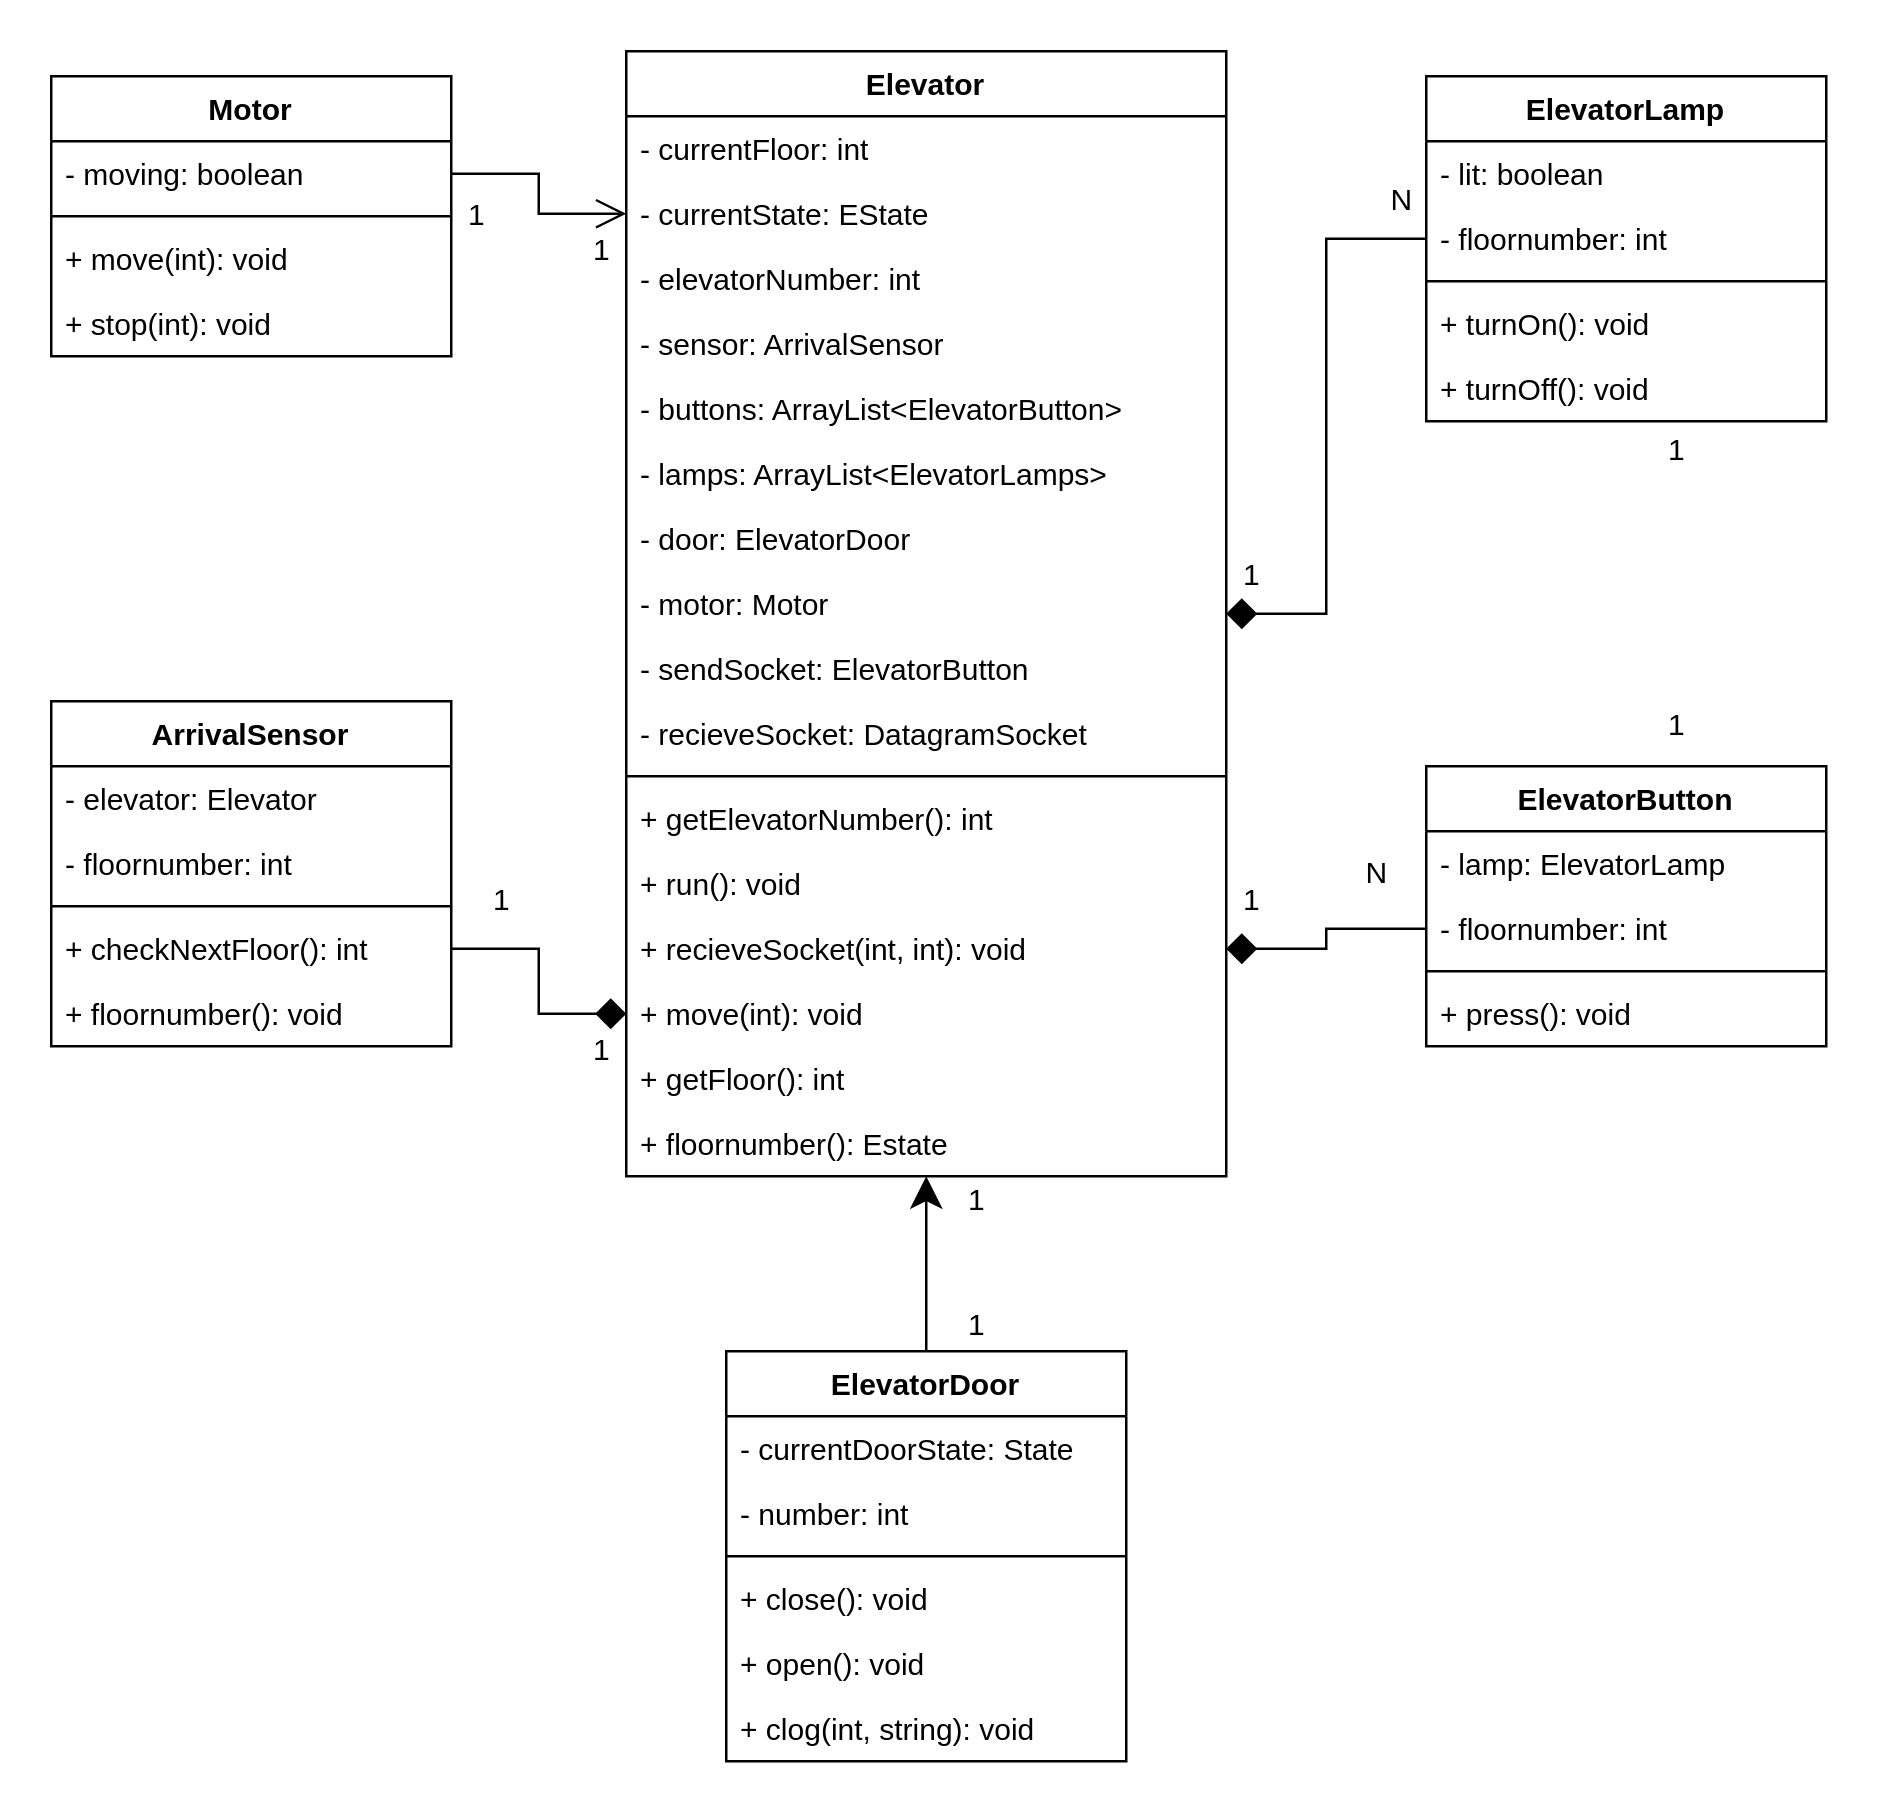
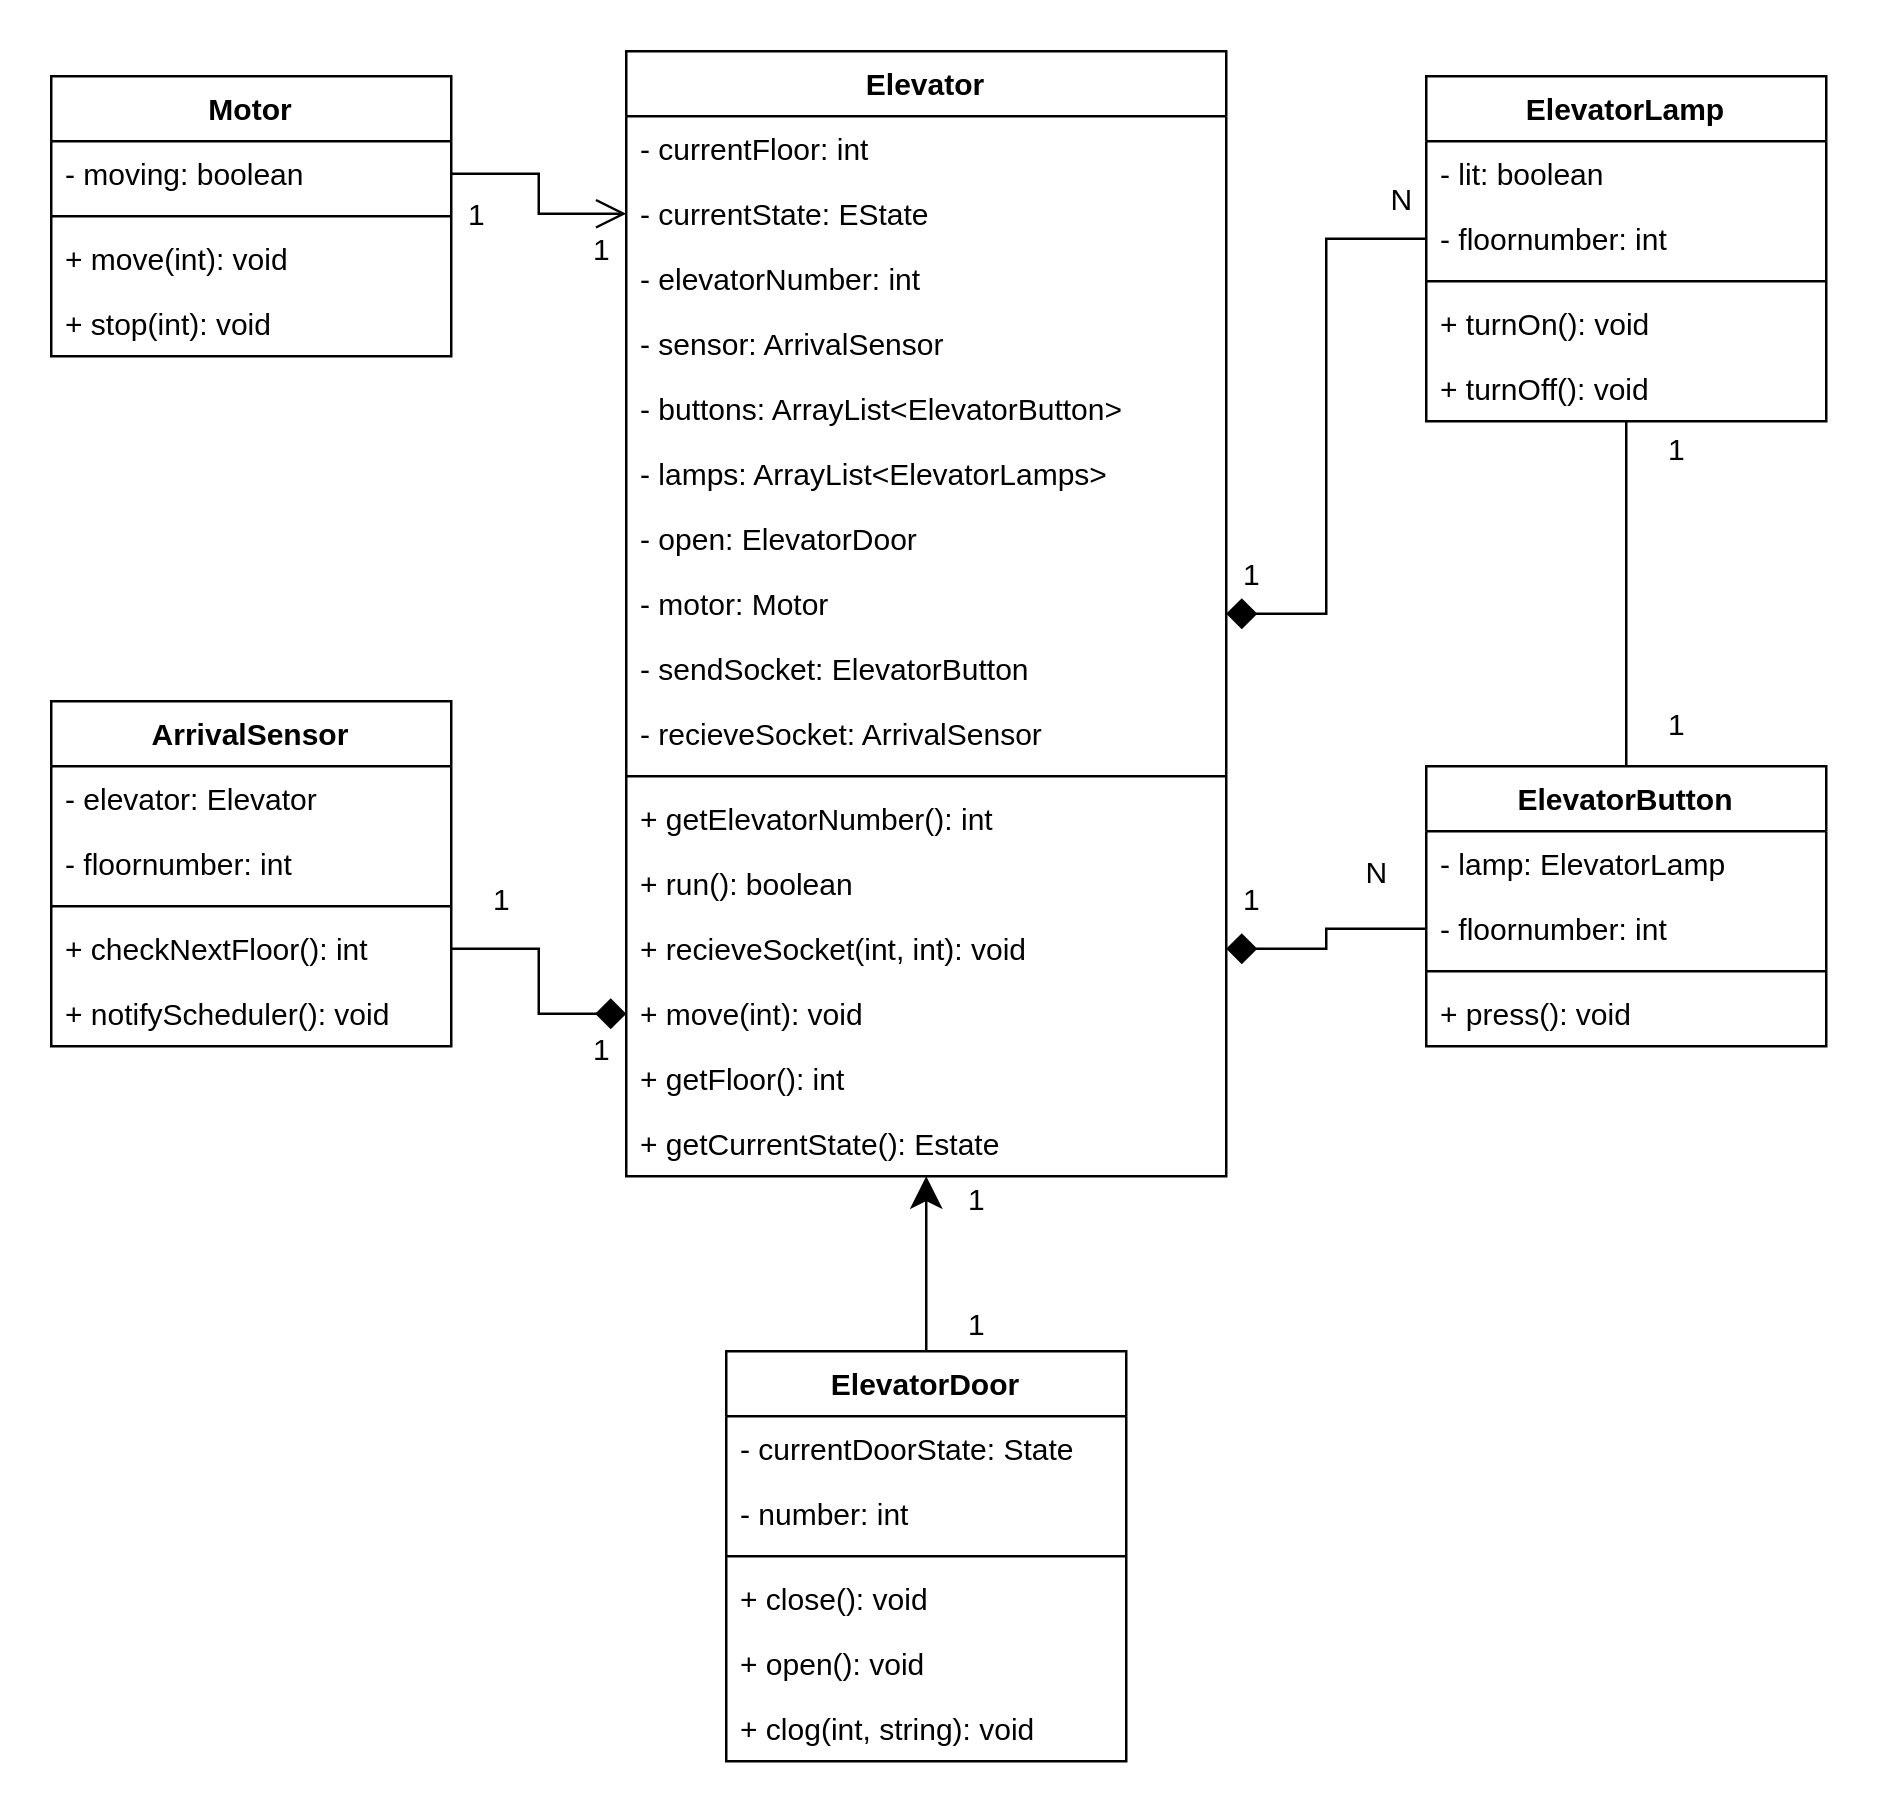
node "- door: ElevatorDoor": label "- door: ElevatorDoor" -> "- open: ElevatorDoor"
edge "ElevatorLamp" -- "ElevatorButton": added
node "- recieveSocket: DatagramSocket": label "- recieveSocket: DatagramSocket" -> "- recieveSocket: ArrivalSensor"
node "+ run(): void": label "+ run(): void" -> "+ run(): boolean"
node "+ floornumber(): void": label "+ floornumber(): void" -> "+ notifyScheduler(): void"
node "+ floornumber(): Estate": label "+ floornumber(): Estate" -> "+ getCurrentState(): Estate"
